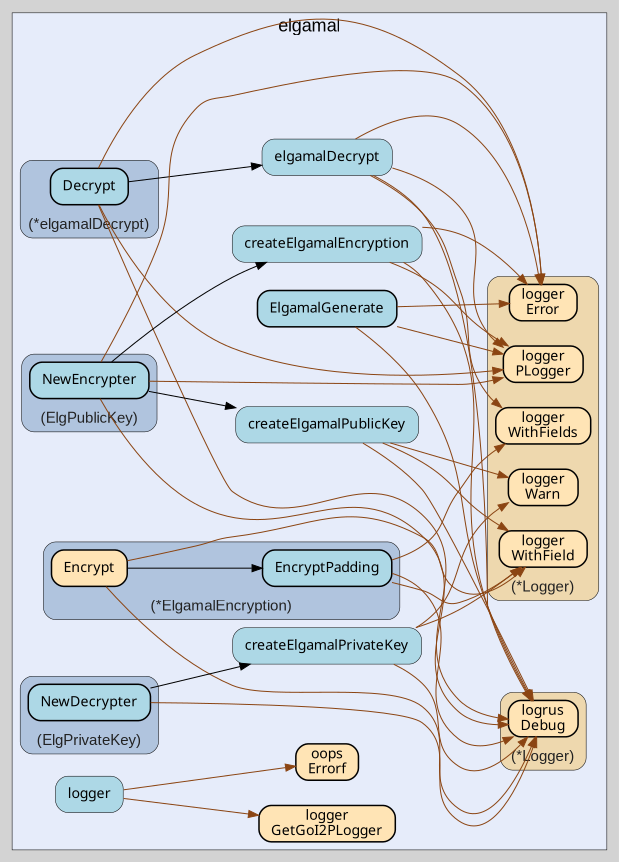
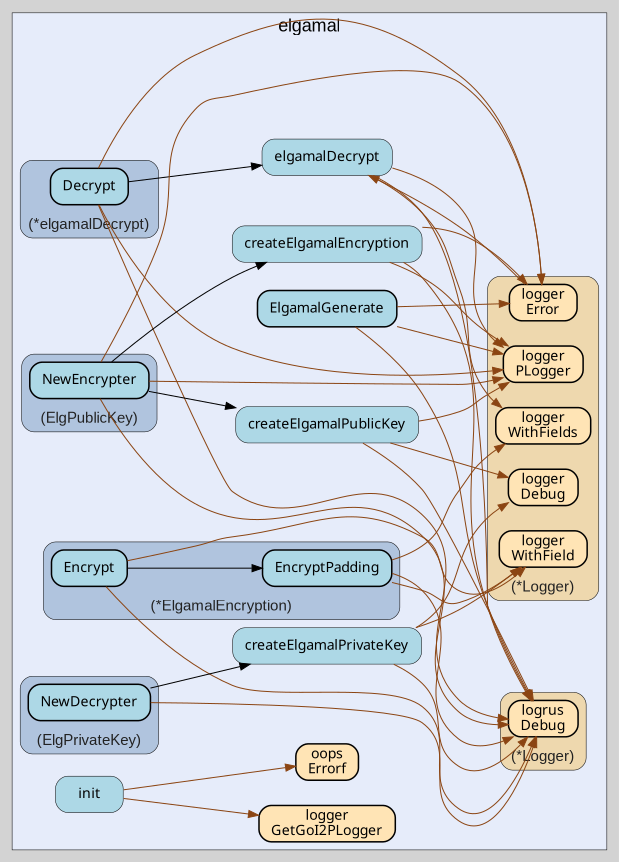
edge "elgamalDecrypt" -> "logger Error": reversed
edge "createElgamalPublicKey" -> "logger WithField": now "createElgamalPublicKey" -> "logger PLogger"
node "logger Warn": label "logger Warn" -> "logger Debug"
node "Encrypt": fillcolor moccasin -> lightblue
node "logger": label "logger" -> "init"
